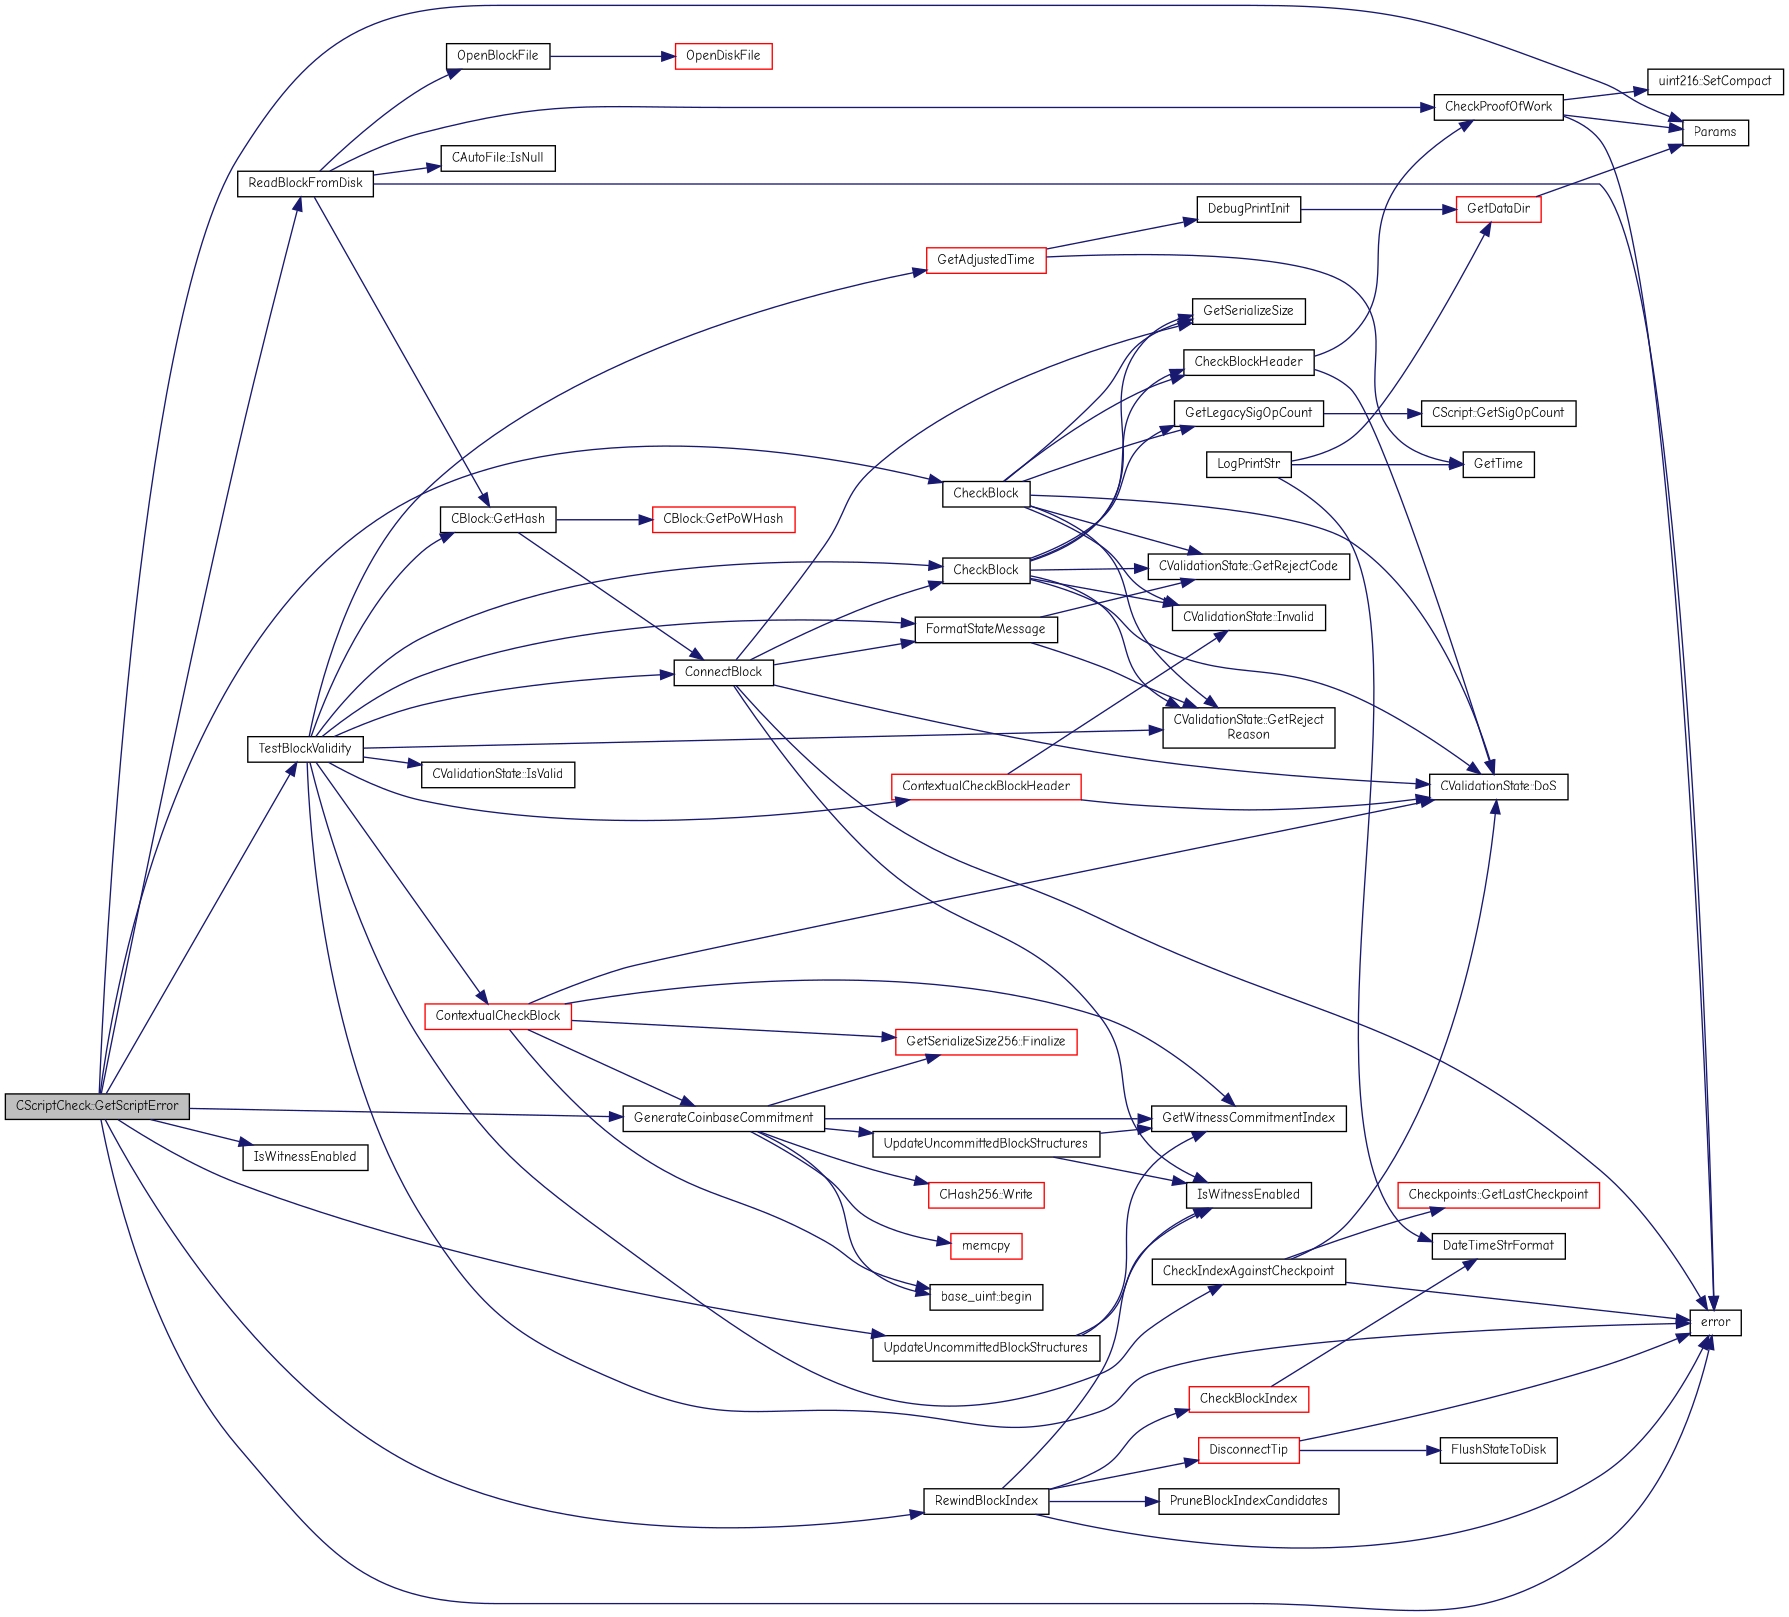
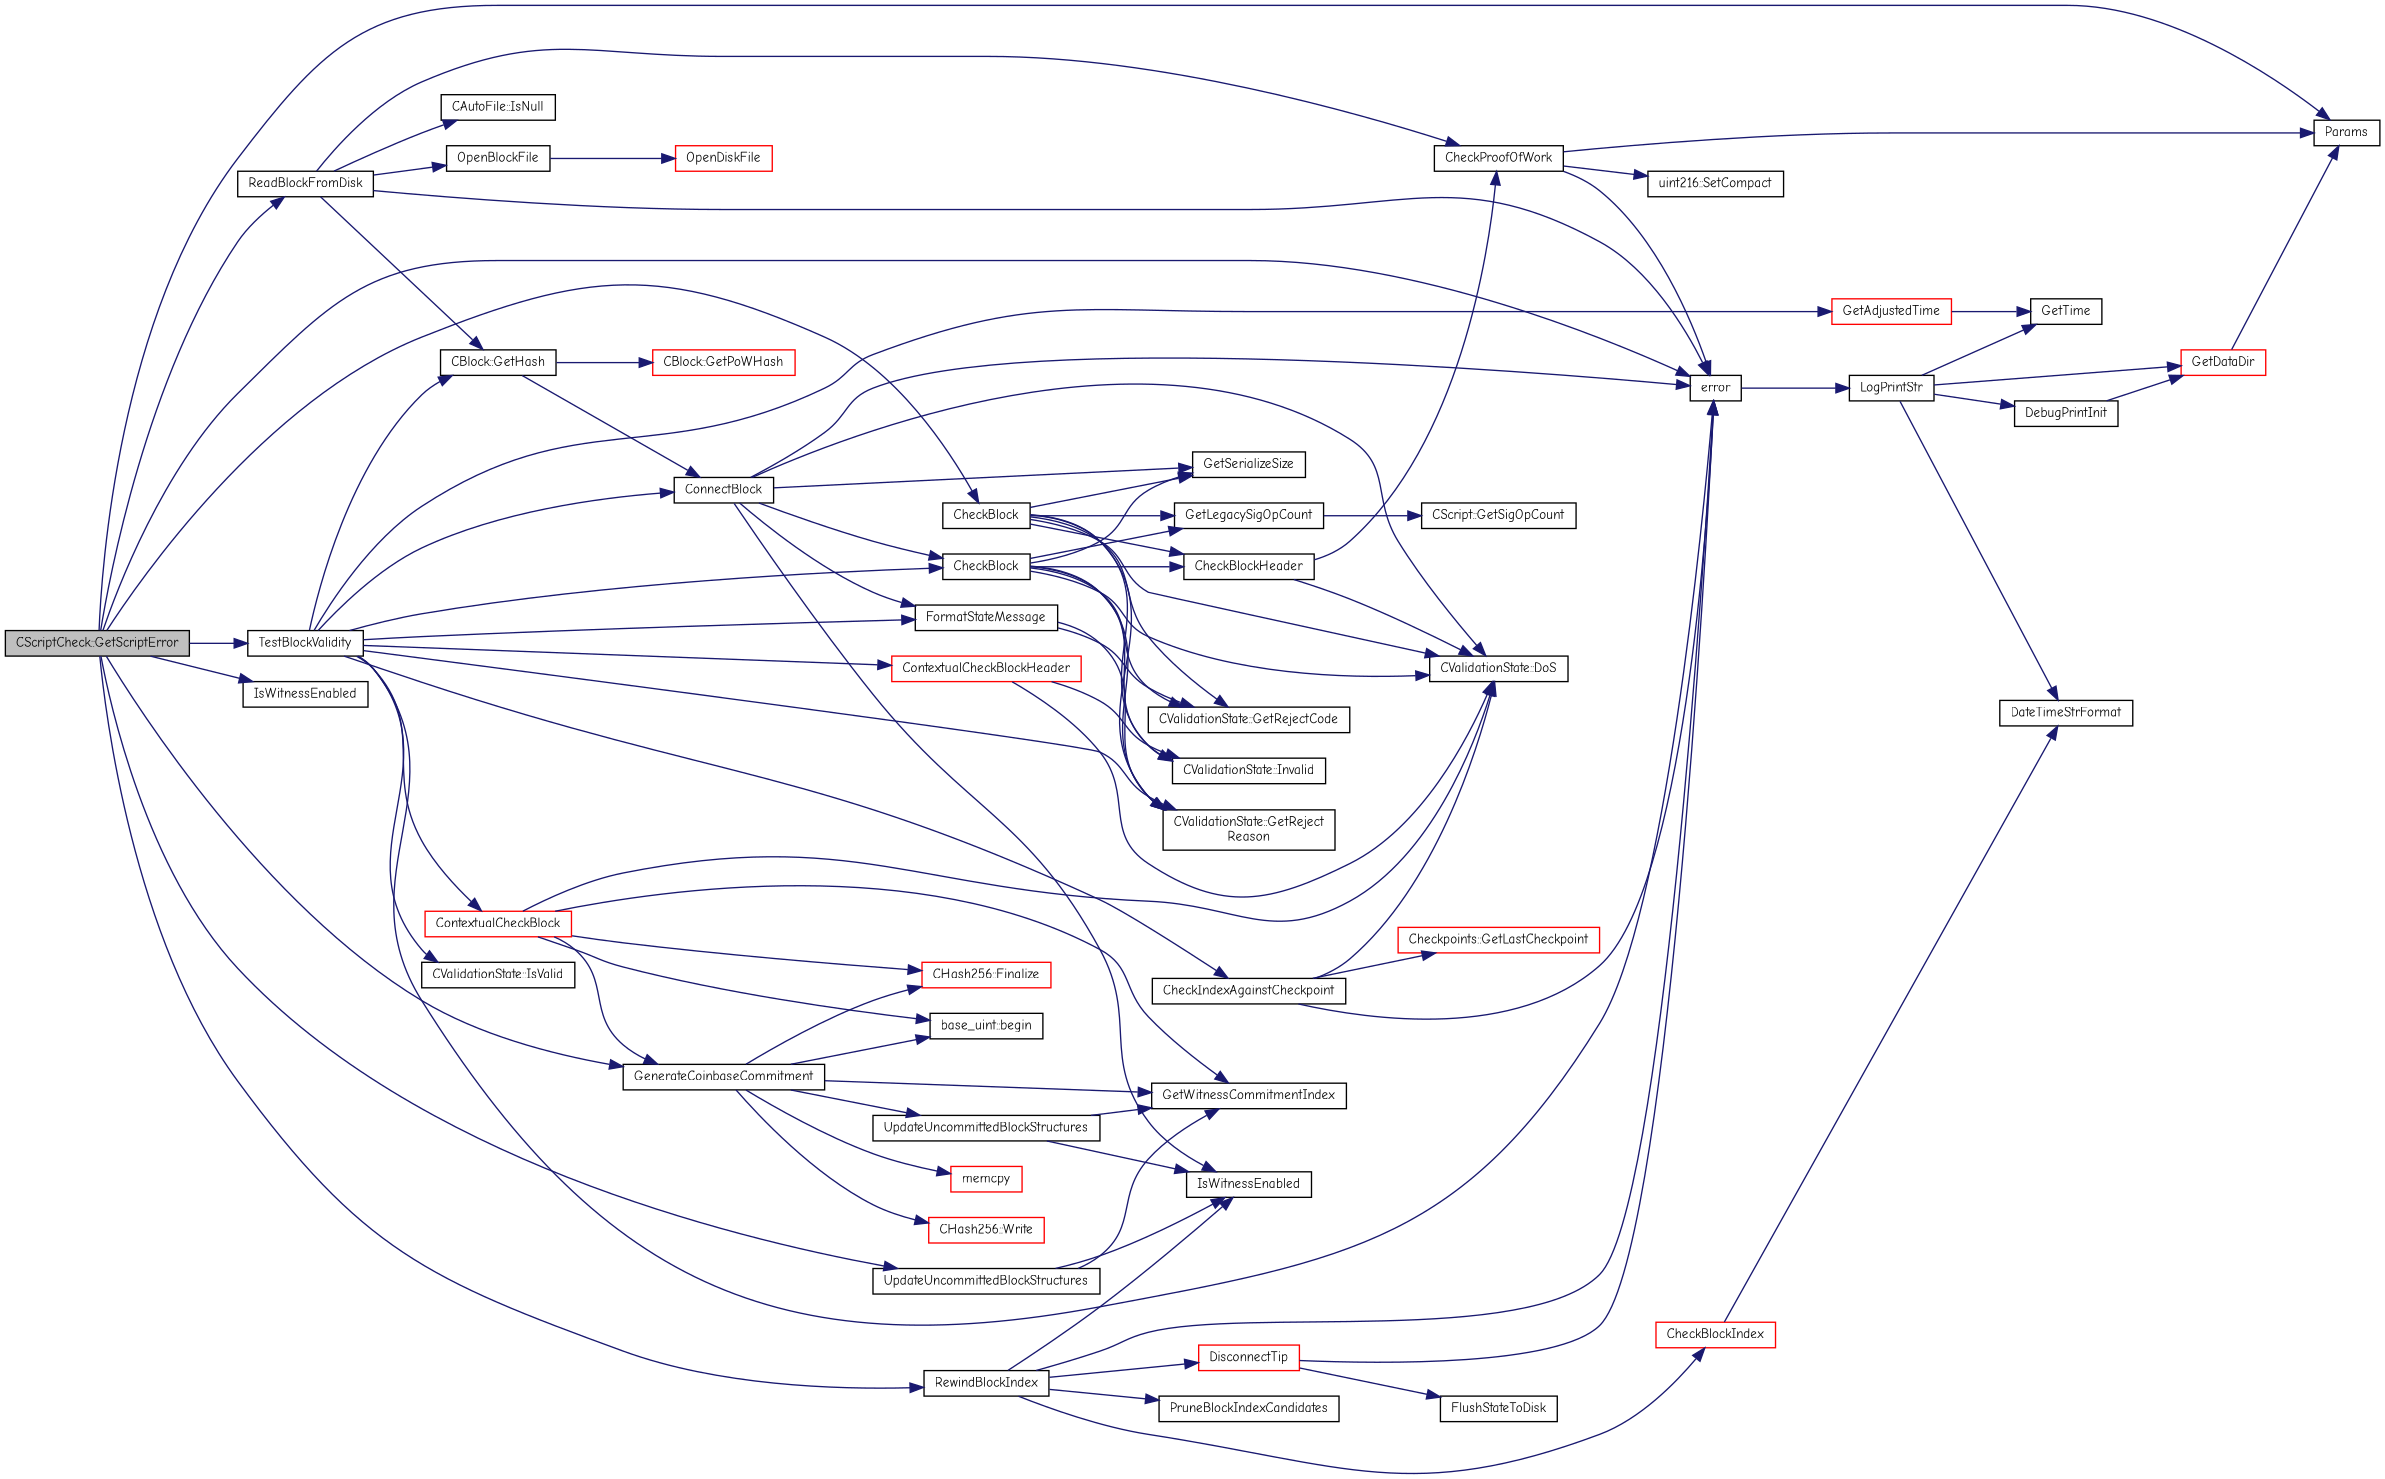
edge "GetAdjustedTime" -> "DebugPrintInit": now "LogPrintStr" -> "DebugPrintInit"
edge "error" -> "LogPrintStr": added
node "GetSerializeSize256::Finalize": label "GetSerializeSize256::Finalize" -> "CHash256::Finalize"
